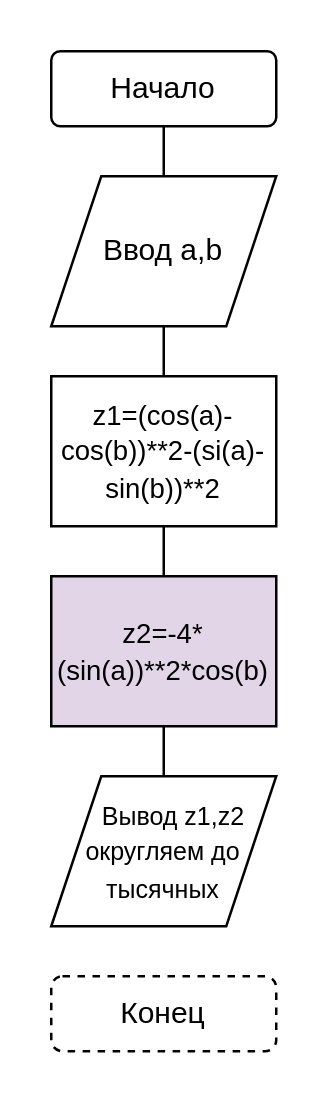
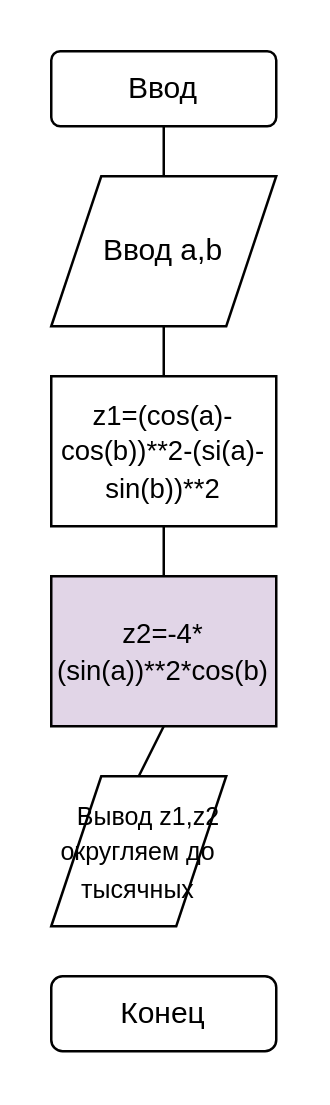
node "Начало": label "Начало" -> "Ввод"
node "Вывод z1,z2 округляем до тысячных": size 225x150 -> 175x150
node "Конец": style dashed -> solid
